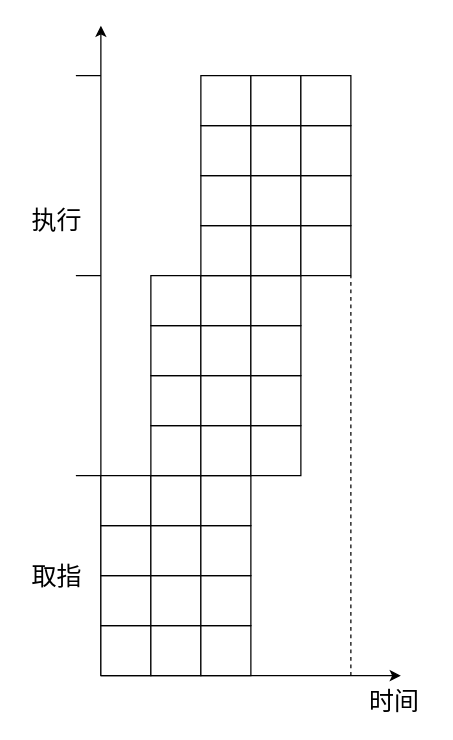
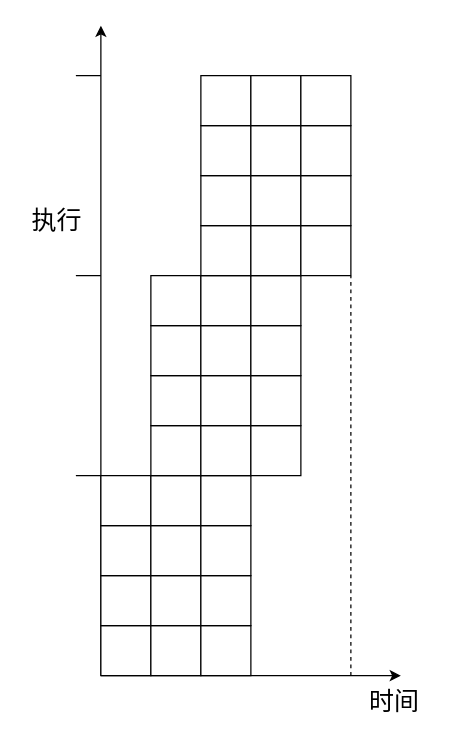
node "取指": removed
